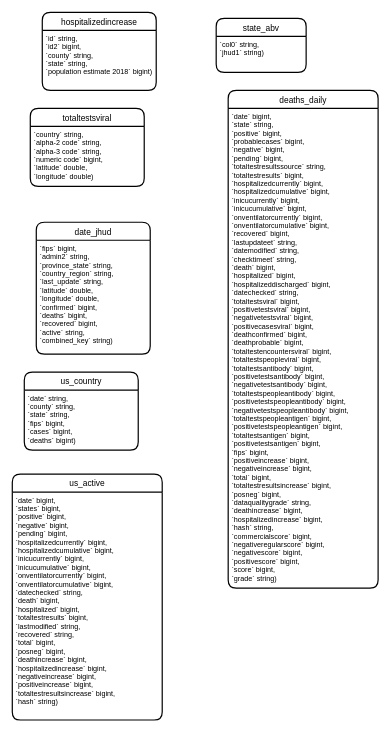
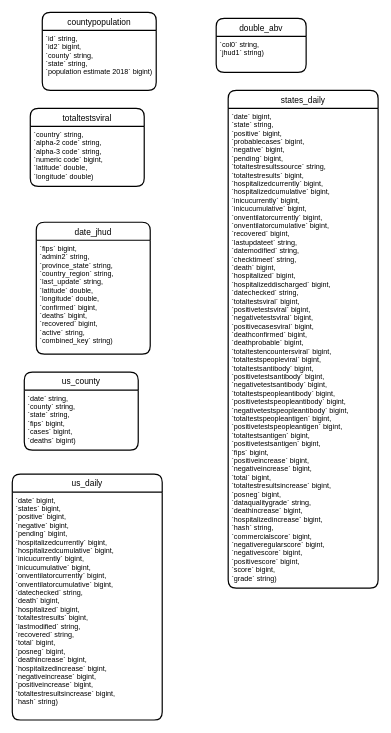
node "hospitalizedincrease": label "hospitalizedincrease" -> "countypopulation"
node "state_abv": label "state_abv" -> "double_abv"
node "deaths_daily": label "deaths_daily" -> "states_daily"
node "us_country": label "us_country" -> "us_county"
node "us_active": label "us_active" -> "us_daily"
